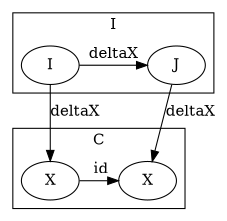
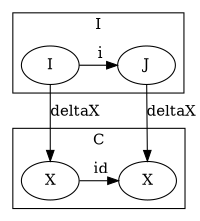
edge "I" -> "J": label "deltaX" -> " i"
